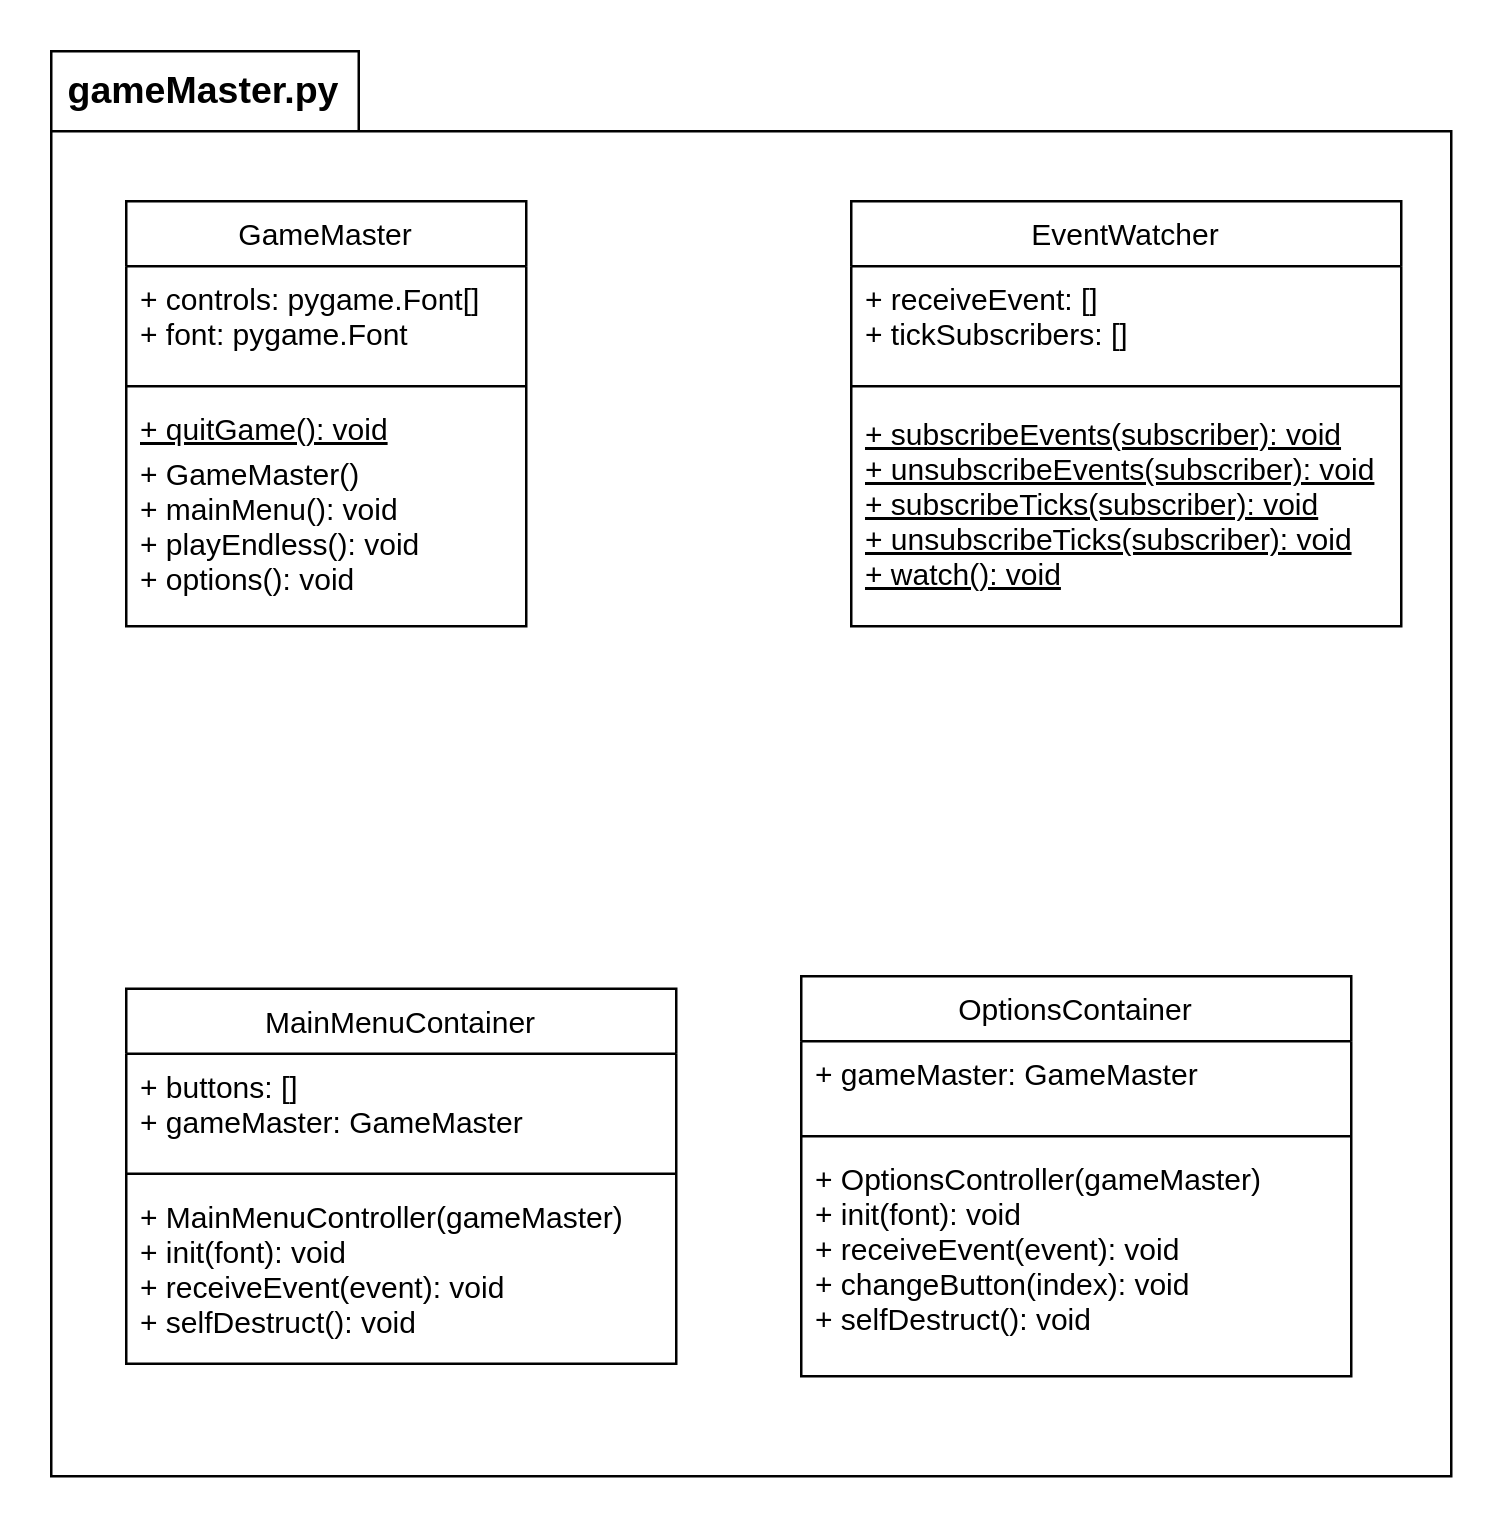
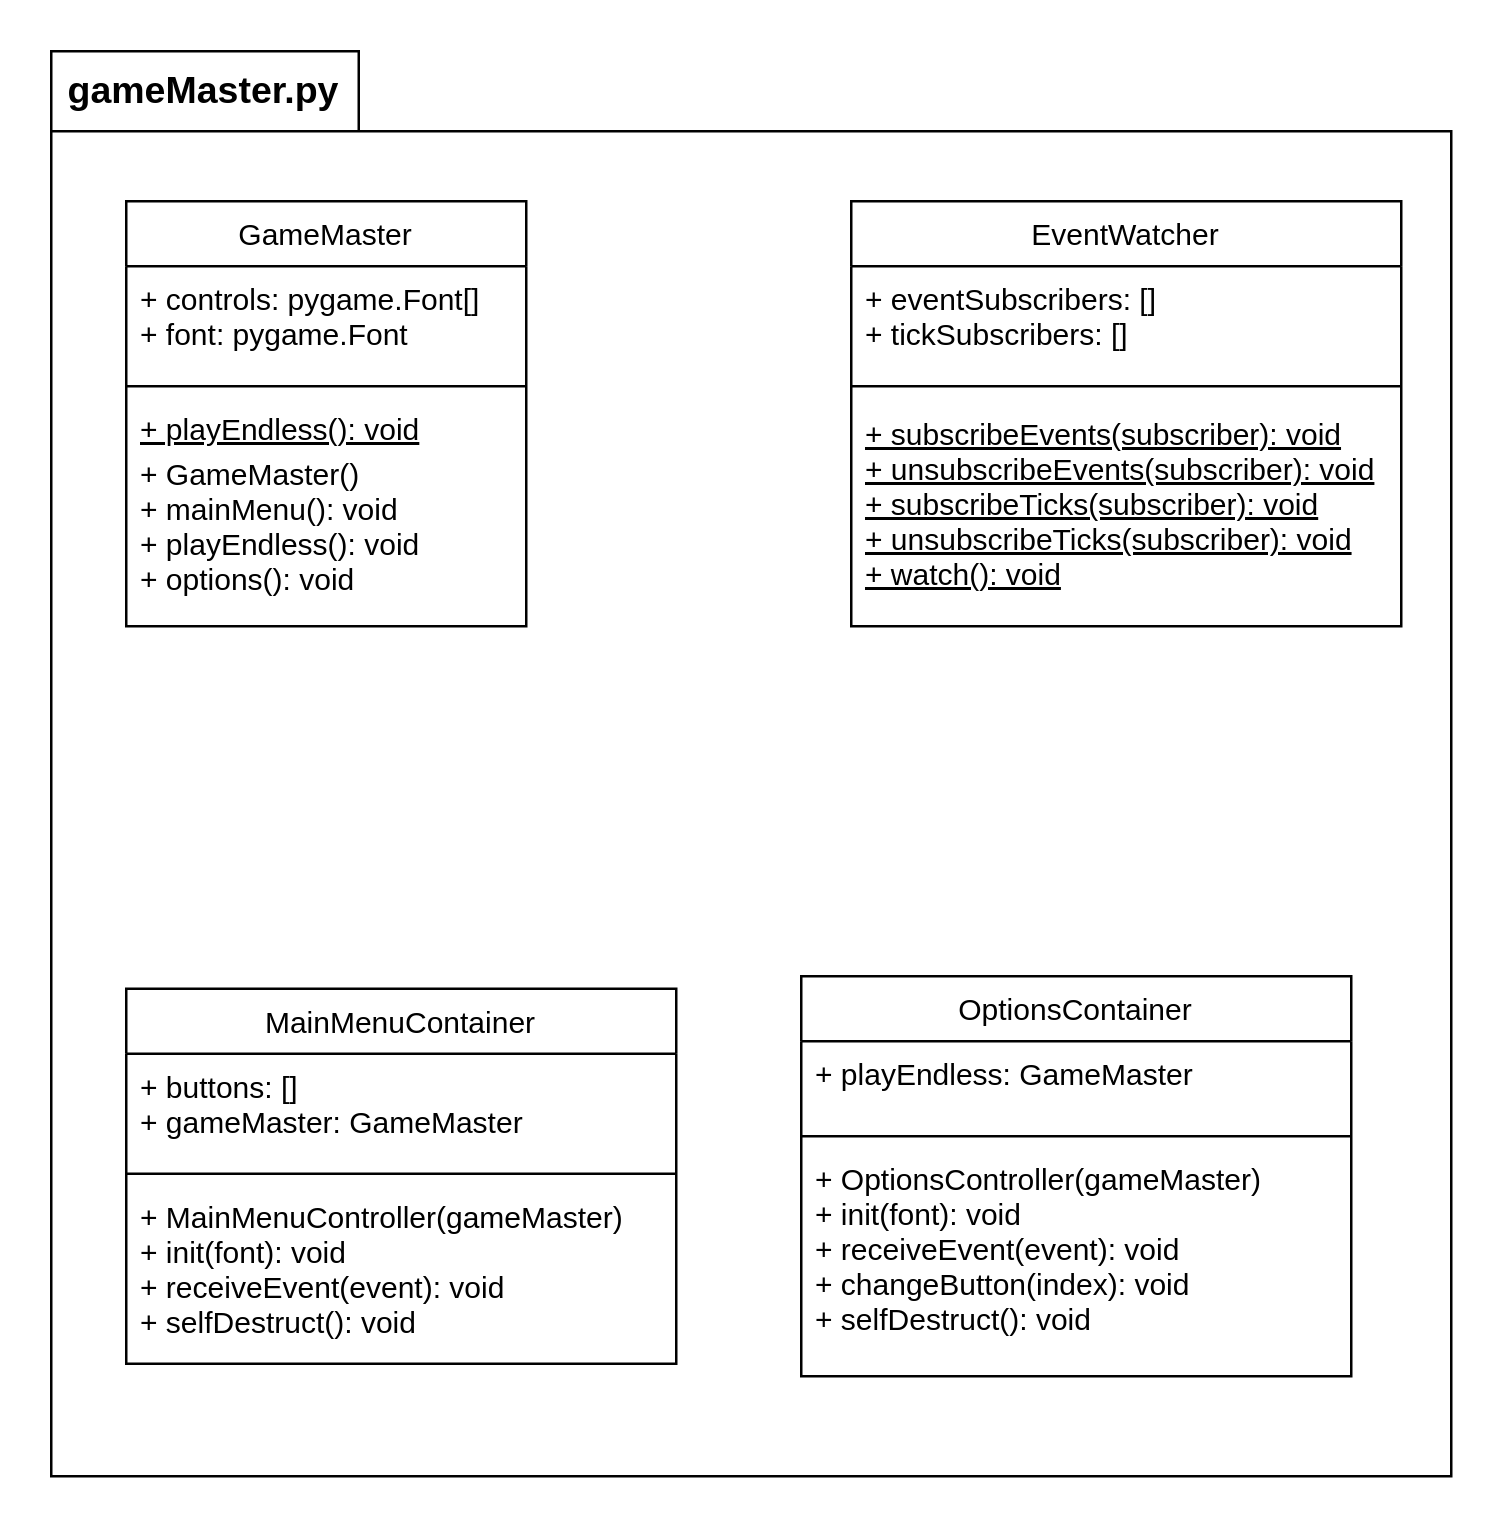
node "+ receiveEvent: [] + tickSubscribers: []": label "+ receiveEvent: [] + tickSubscribers: []" -> "+ eventSubscribers: [] + tickSubscribers: []"
node "+ quitGame(): void": label "+ quitGame(): void" -> "+ playEndless(): void"
node "+ gameMaster: GameMaster": label "+ gameMaster: GameMaster" -> "+ playEndless: GameMaster"
